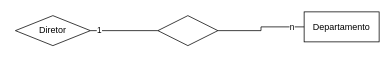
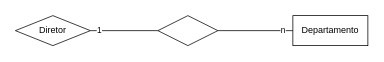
node "Departamento": moved (342, 27) -> (330, 30)
